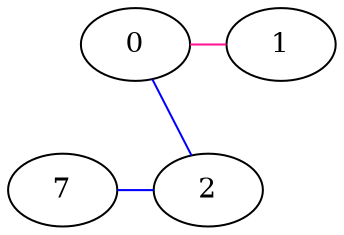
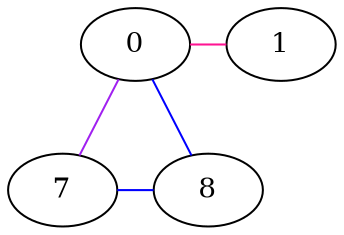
edge "0" -- "7": added
node "2": label "2" -> "8"
